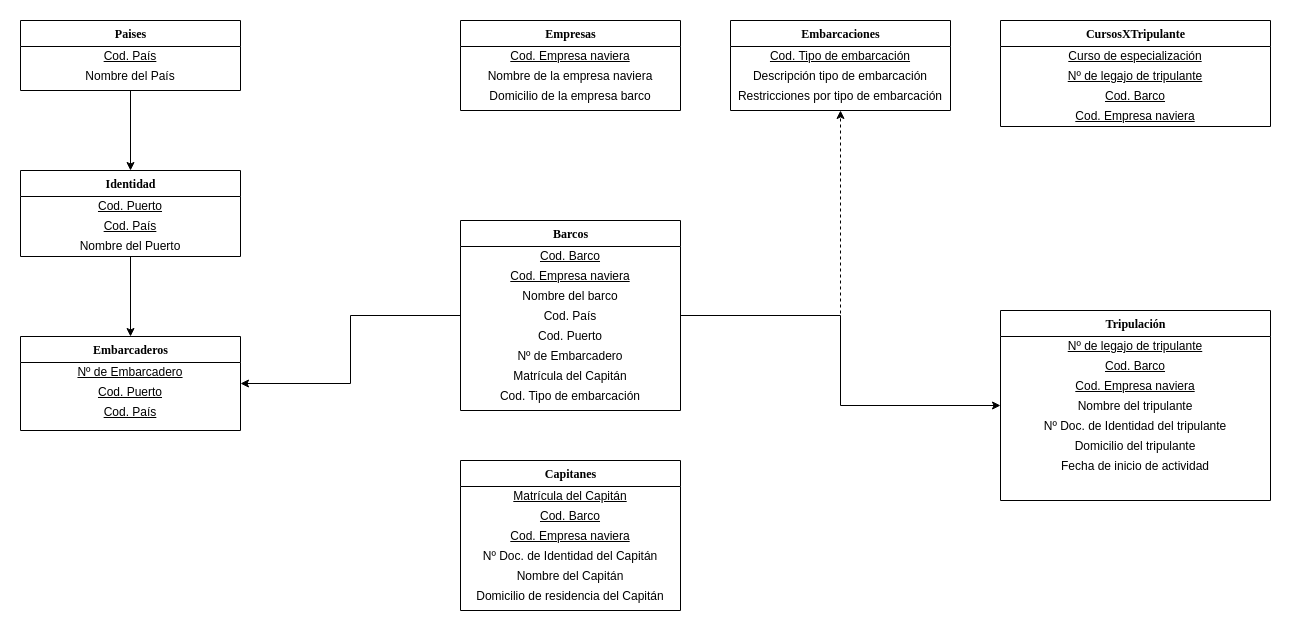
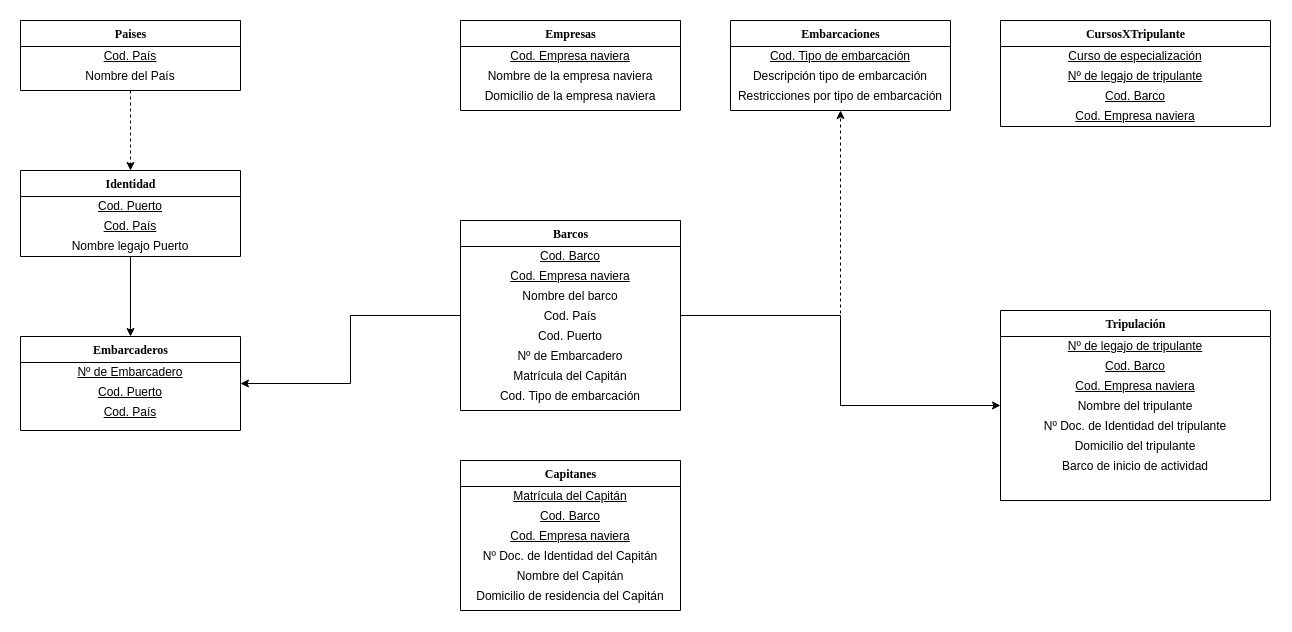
node "Domicilio de la empresa barco": label "Domicilio de la empresa barco" -> "Domicilio de la empresa naviera"
edge "Paises" -> "Identidad": style solid -> dashed
node "Nombre del Puerto": label "Nombre del Puerto" -> "Nombre legajo Puerto"
node "Fecha de inicio de actividad": label "Fecha de inicio de actividad" -> "Barco de inicio de actividad"
